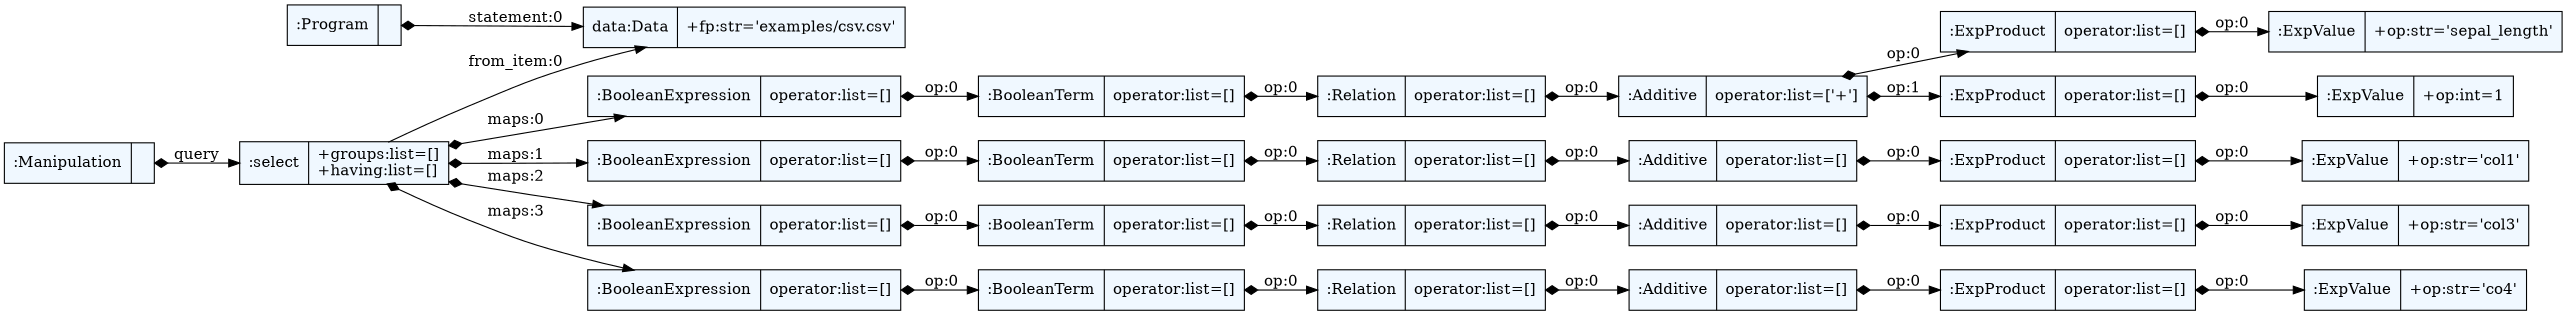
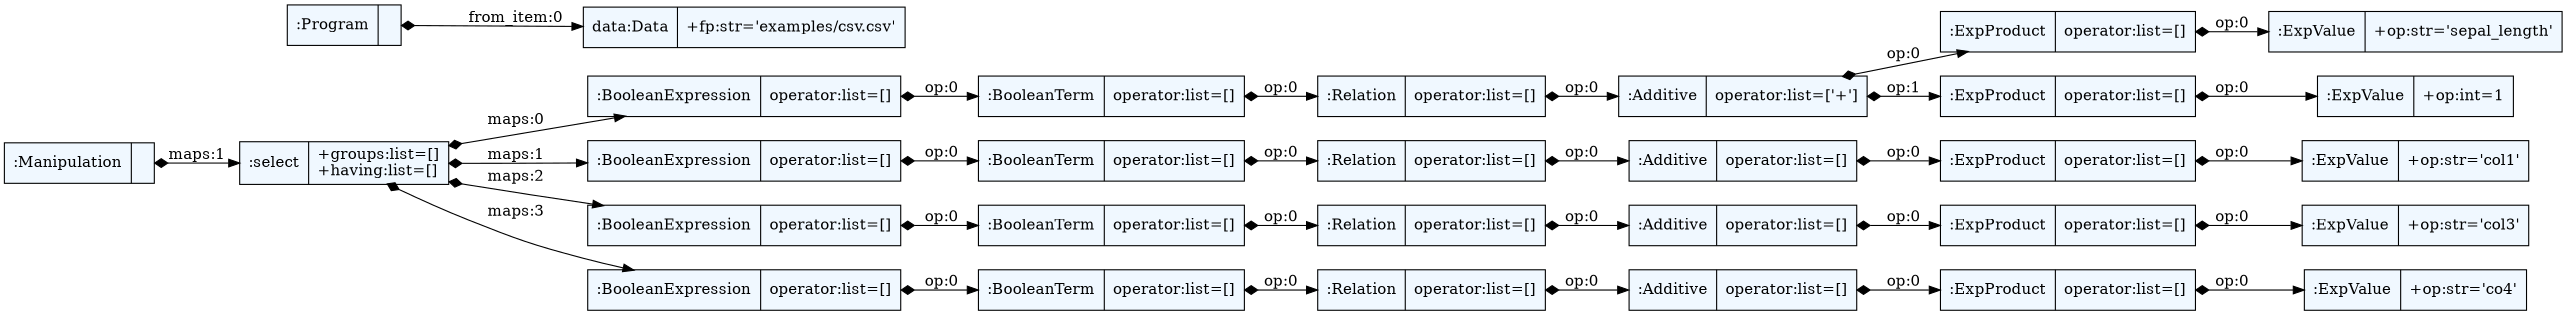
edge ":Program" -- "data:Data": label "statement:0" -> "from_item:0"
edge "data:Data" -- ":select": removed, label "from_item:0"
edge ":Manipulation" -- ":select": label "query" -> "maps:1"
